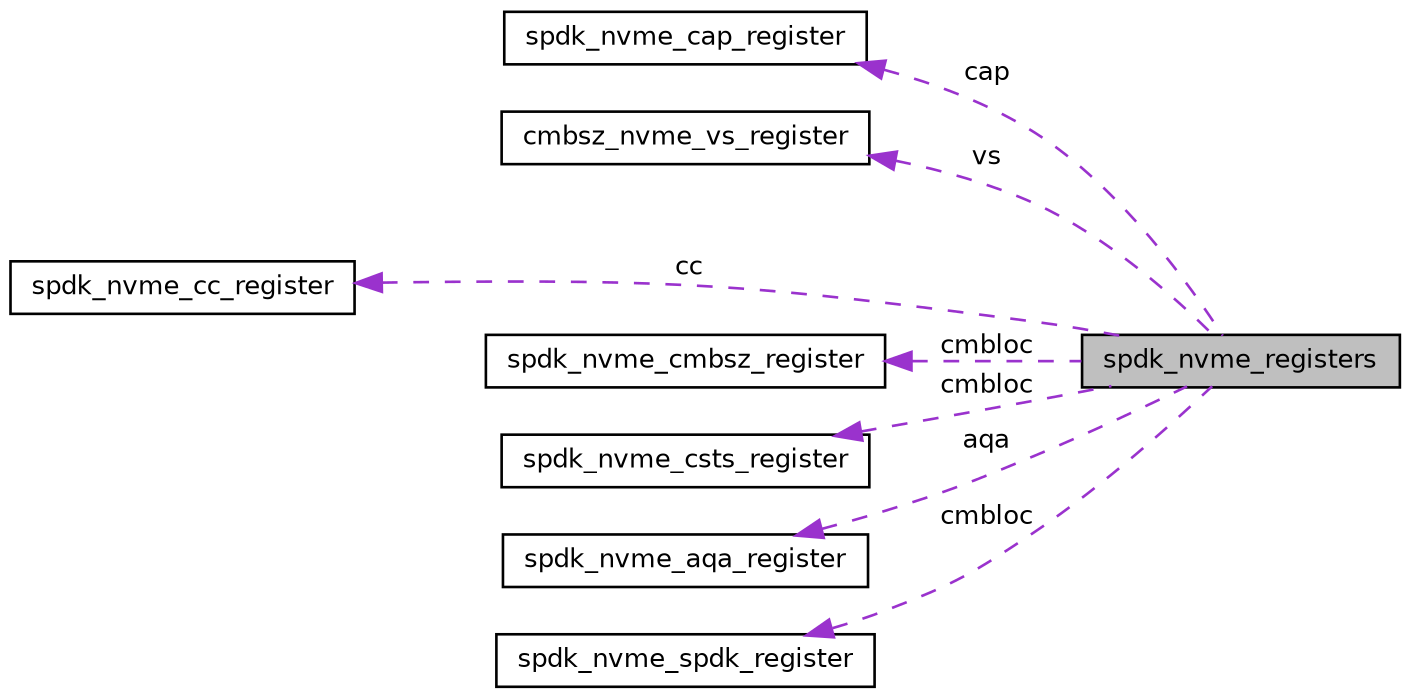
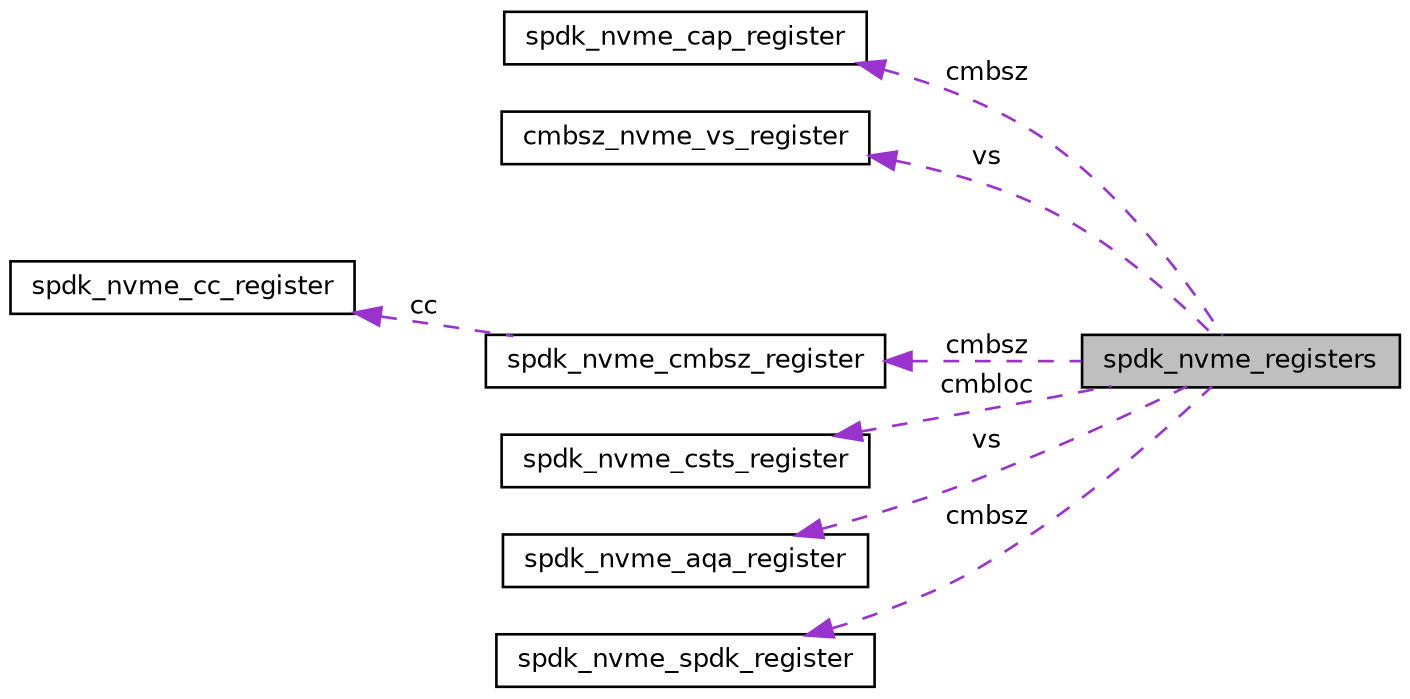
edge "spdk_nvme_registers" -> "spdk_nvme_cap_register": label " cap" -> " cmbsz"
edge "spdk_nvme_registers" -> "spdk_nvme_cc_register": now "spdk_nvme_cmbsz_register" -> "spdk_nvme_cc_register"
edge "spdk_nvme_registers" -> "spdk_nvme_cmbsz_register": label " cmbloc" -> " cmbsz"
edge "spdk_nvme_registers" -> "spdk_nvme_aqa_register": label " aqa" -> " vs"
edge "spdk_nvme_registers" -> "spdk_nvme_spdk_register": label " cmbloc" -> " cmbsz"
